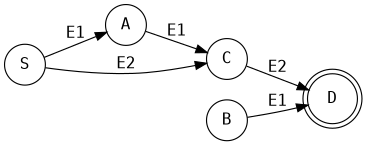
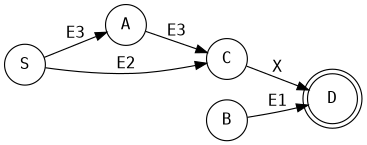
edge "A" -> "C": label "E1" -> "E3"
edge "S" -> "A": label "E1" -> "E3"
edge "C" -> "D": label "E2" -> "X"
